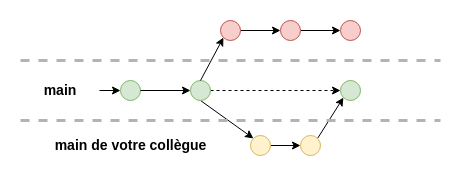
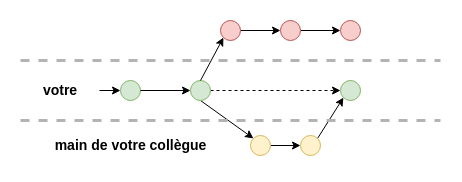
node "main": label "main" -> "votre"
